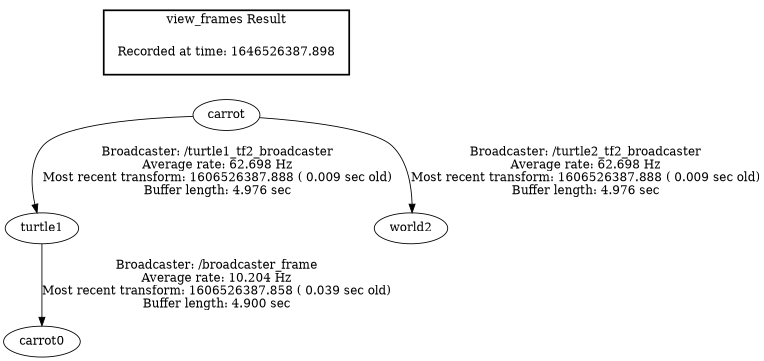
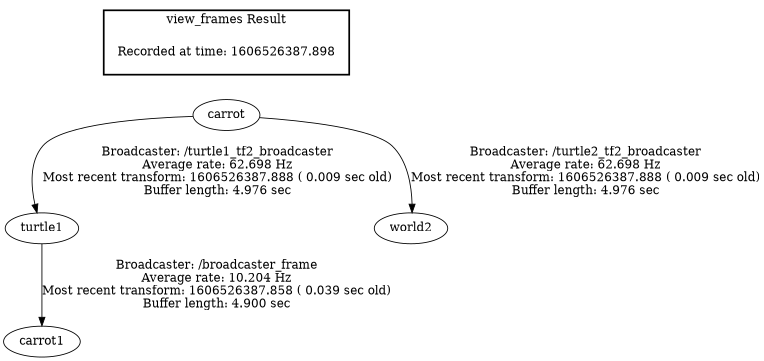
node "Recorded at time: 1646526387.898": label "Recorded at time: 1646526387.898" -> "Recorded at time: 1606526387.898"
node "carrot0": label "carrot0" -> "carrot1"
